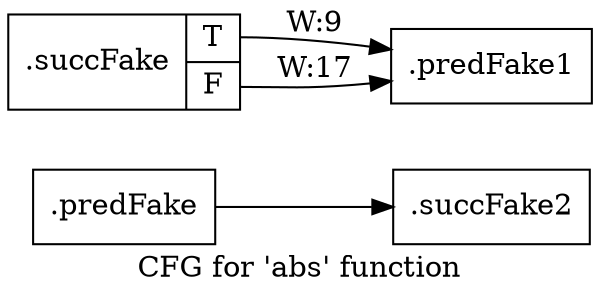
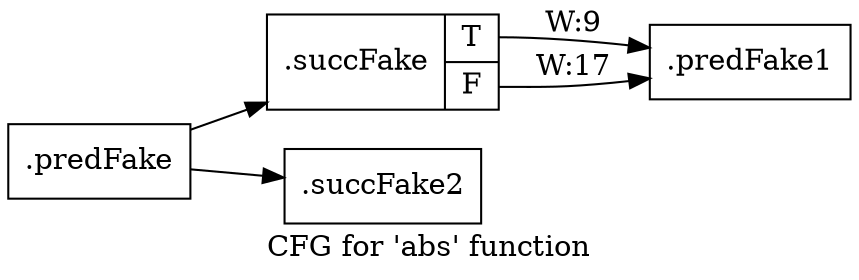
edge ".predFake" -> ".succFake": added
